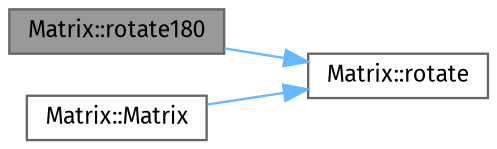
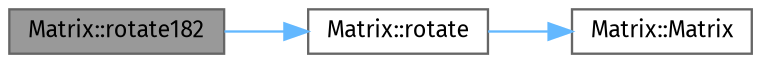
node "Matrix::rotate180": label "Matrix::rotate180" -> "Matrix::rotate182"
edge "Matrix::Matrix" -> "Matrix::rotate": reversed
